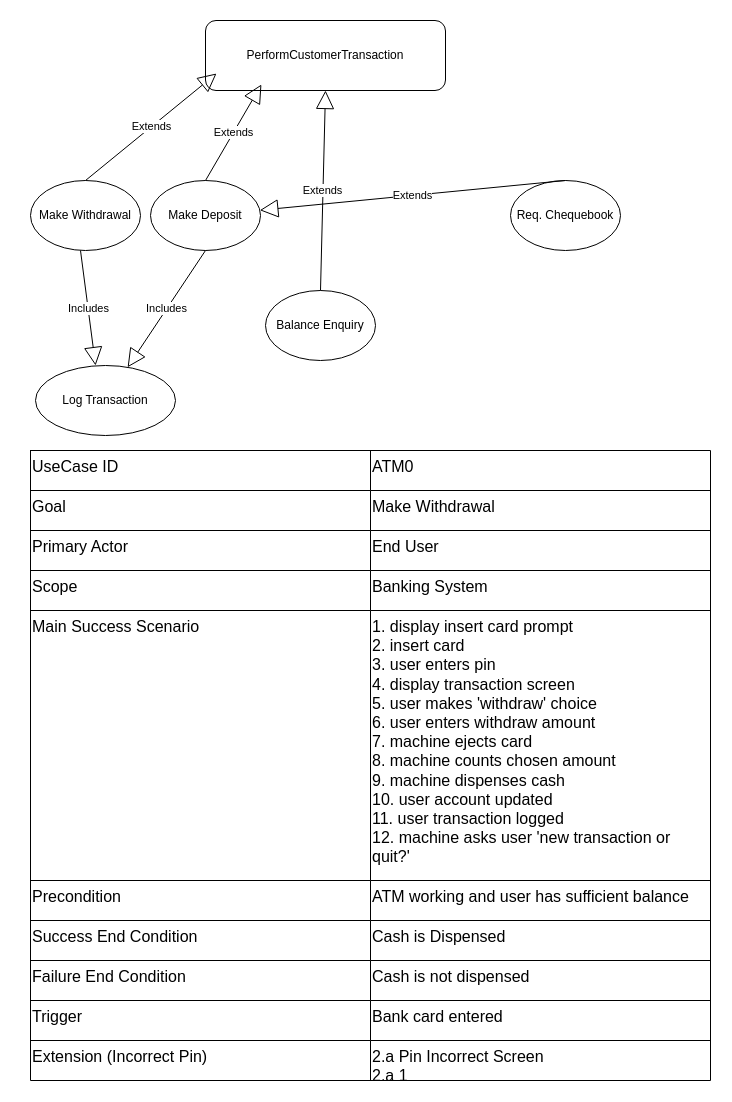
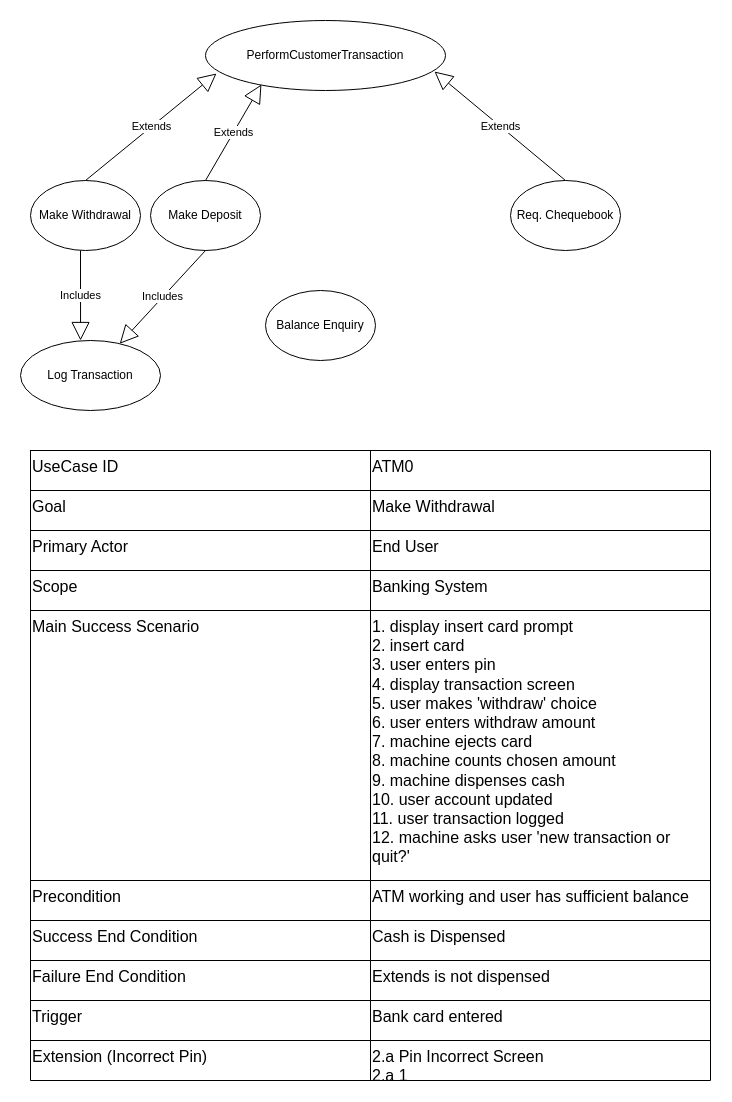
node "PerformCustomerTransaction": shape rounded rectangle -> ellipse
edge "Req. Chequebook" -> "Make Deposit": now "Req. Chequebook" -> "PerformCustomerTransaction"
edge "Balance Enquiry" -> "PerformCustomerTransaction": removed, label "Extends"
node "Log Transaction": moved (106, 401) -> (91, 376)
node "Cash is not dispensed": label "Cash is not dispensed" -> "Extends is not dispensed"
